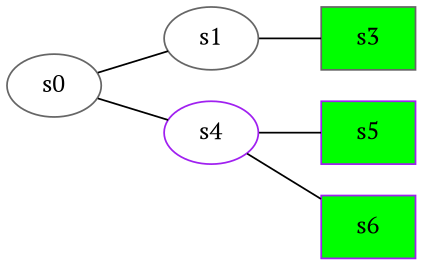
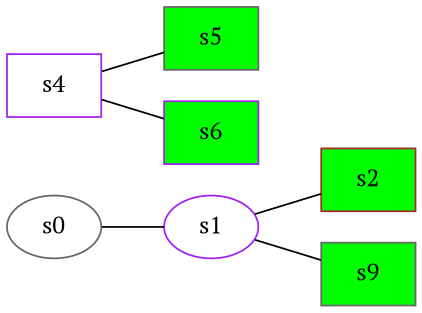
node "s1": color gray40 -> purple
node "s3": label "s3" -> "s9"
edge "s0" -- "s4": removed
node "s4": shape ellipse -> box
node "s5": color purple -> gray40
node "s2": added
